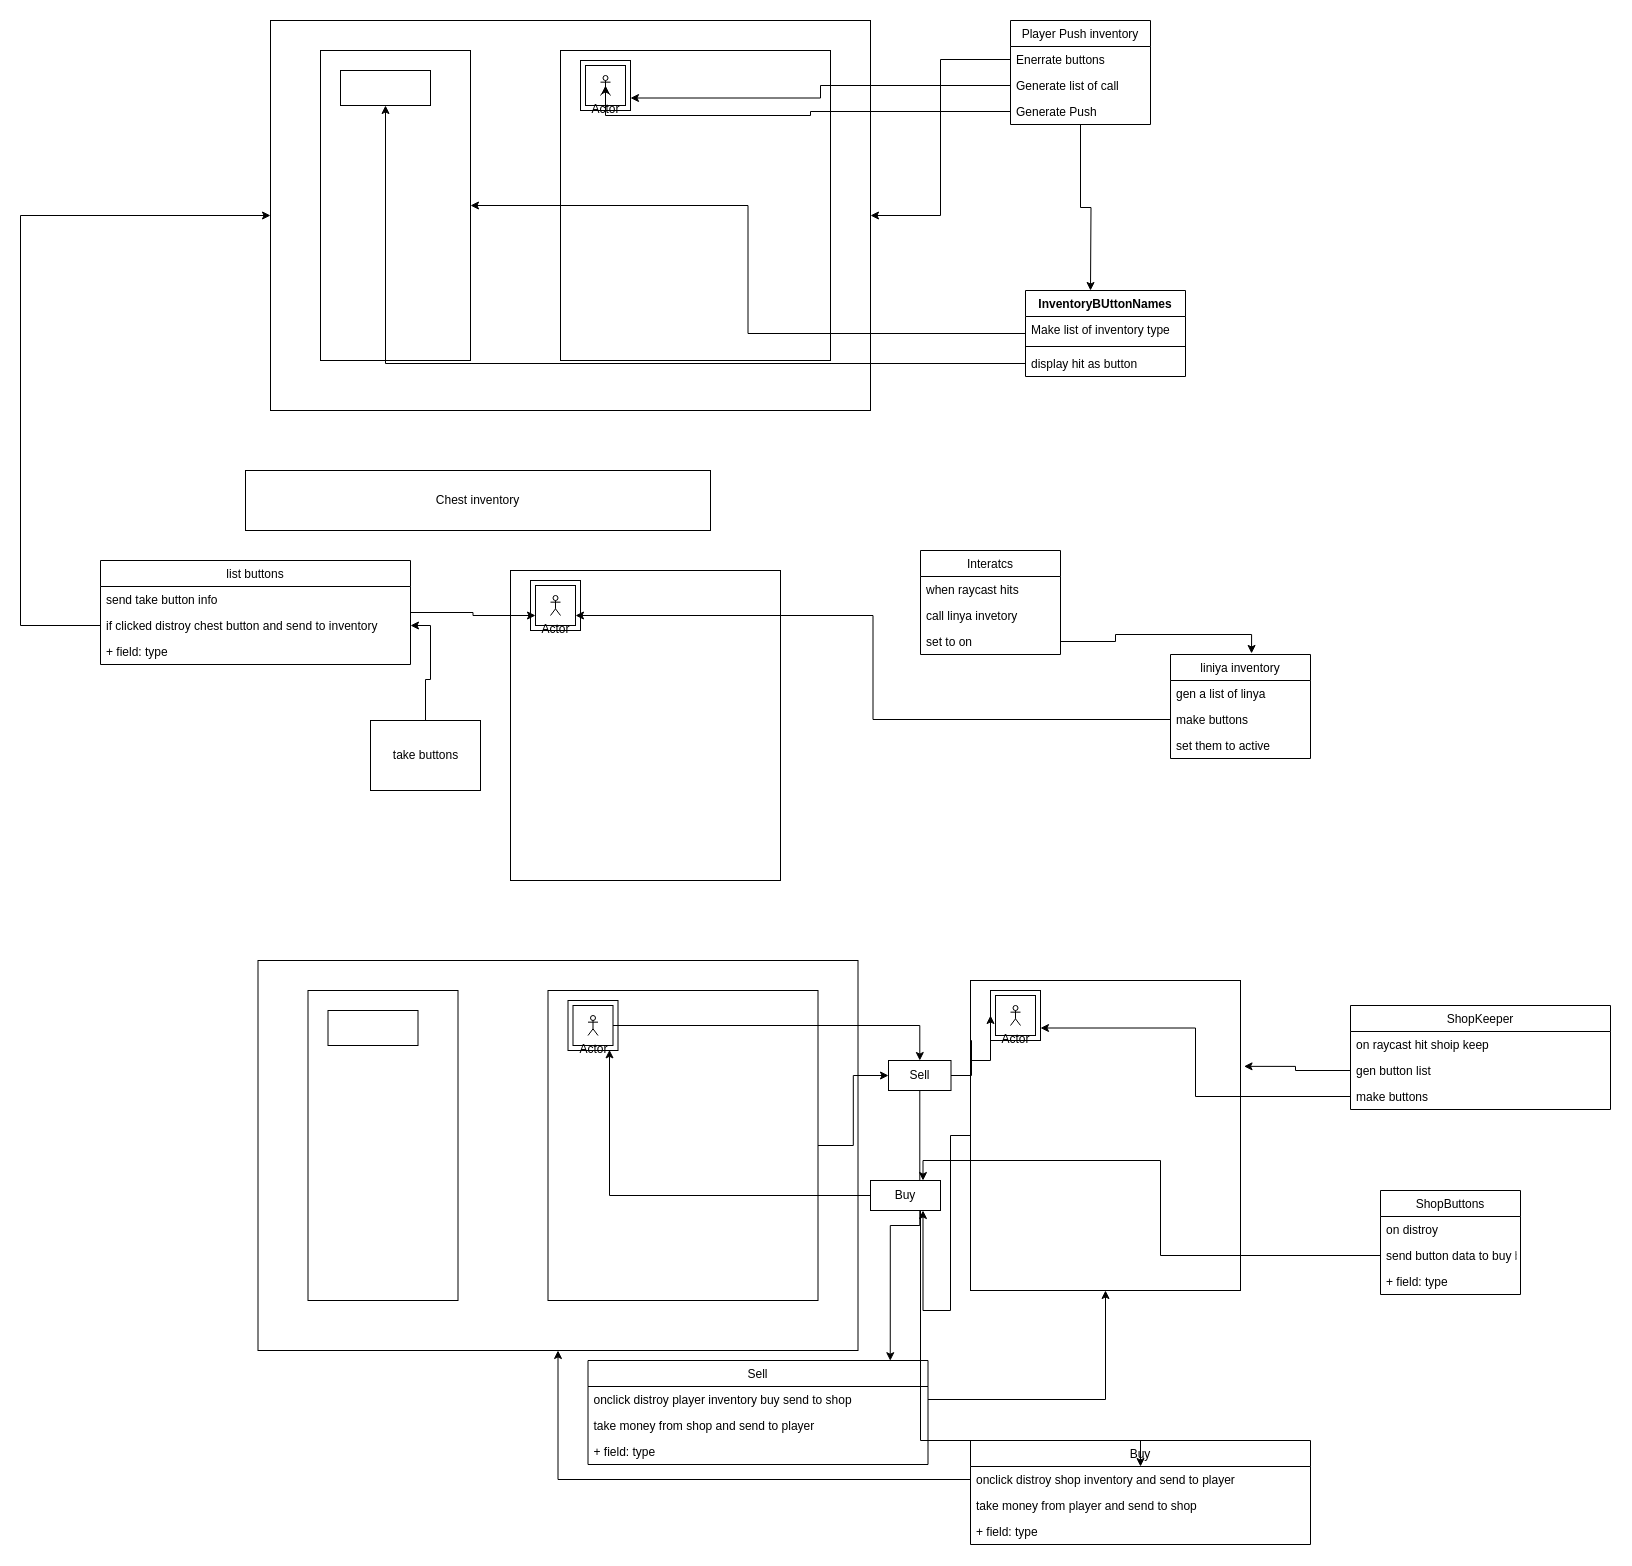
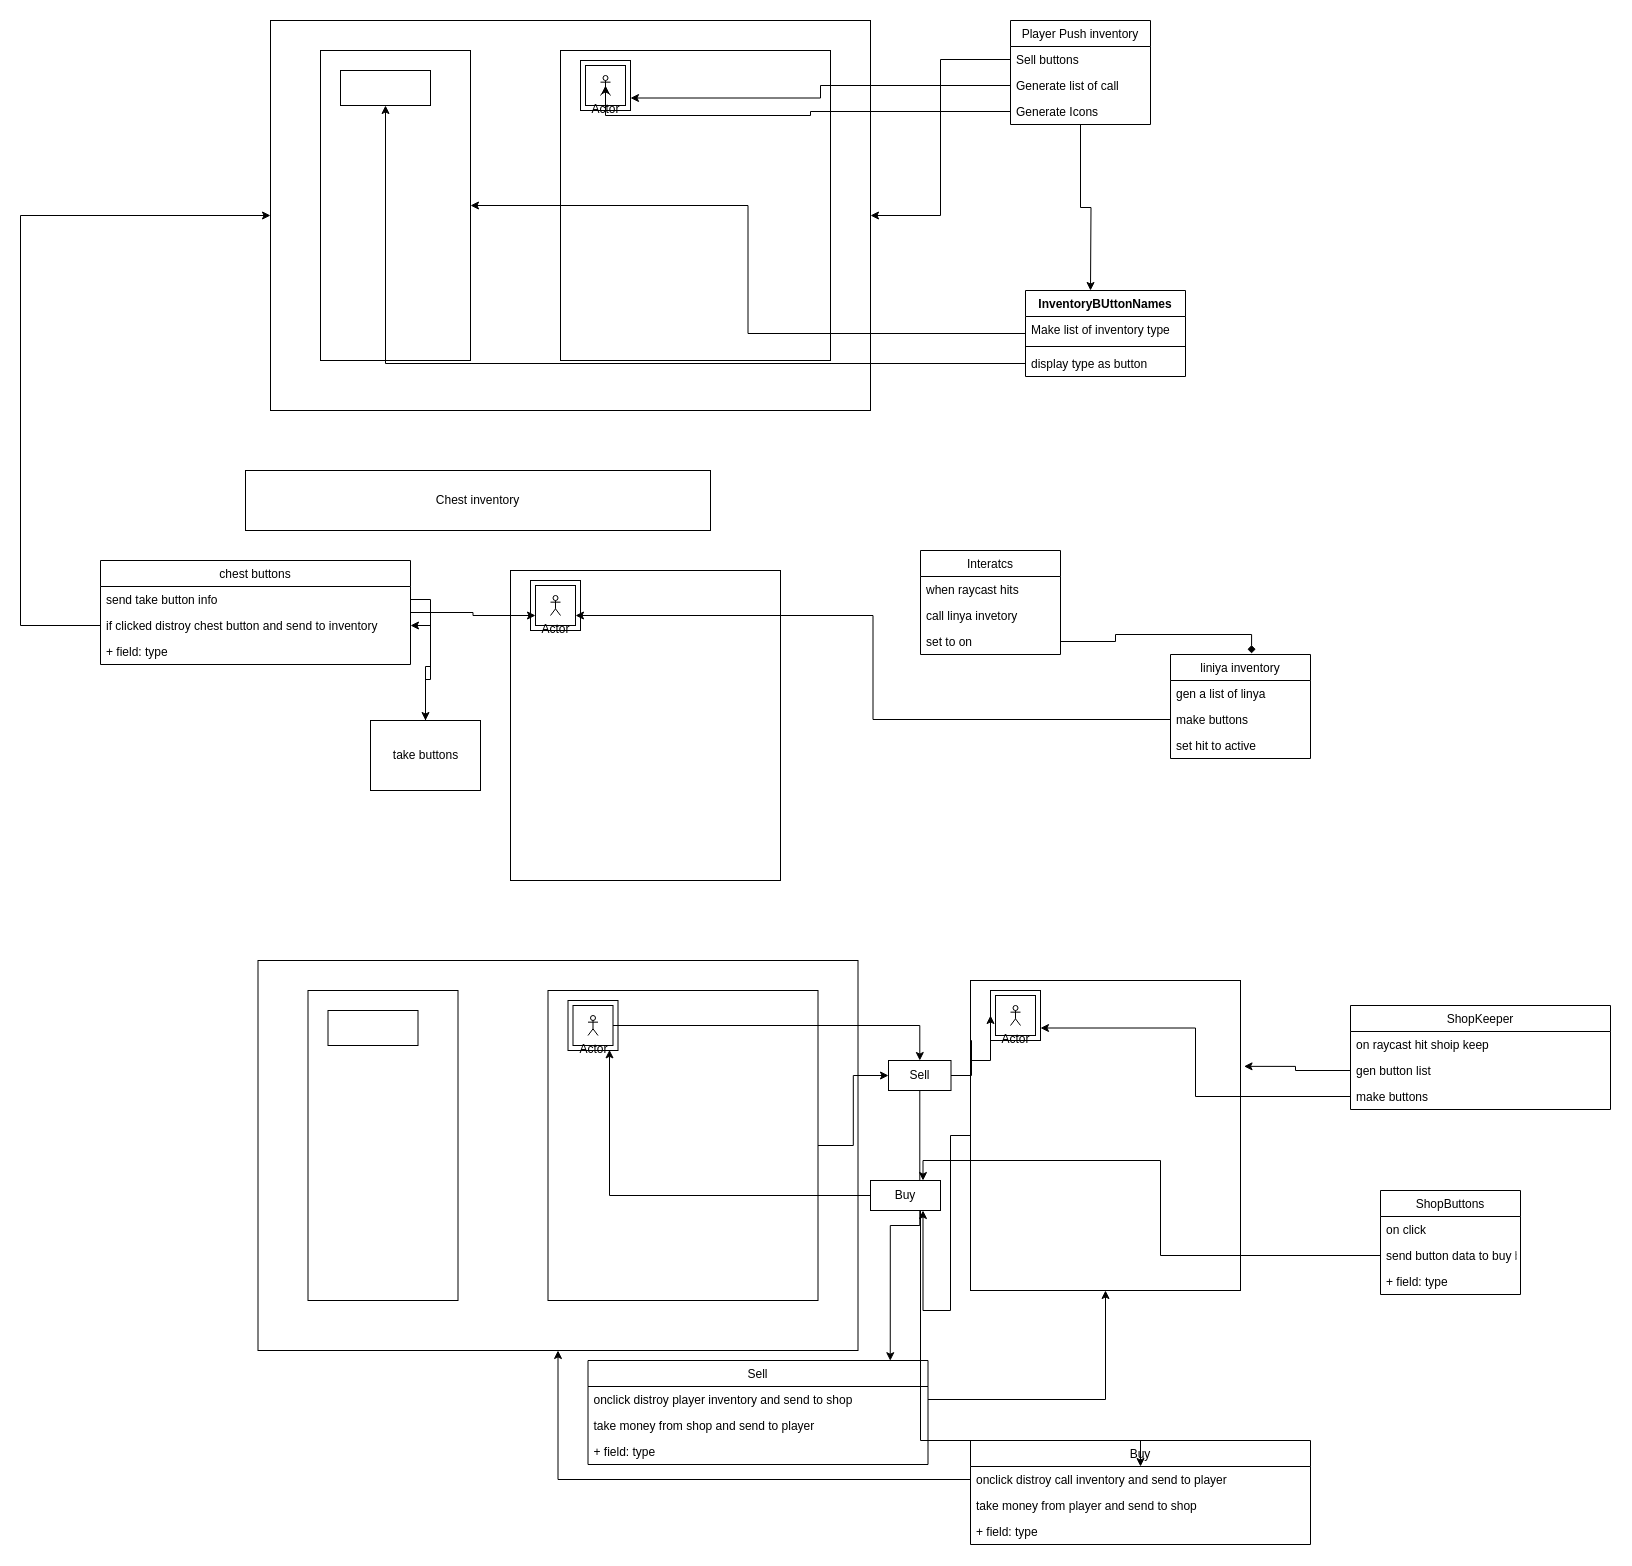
node "Enerrate buttons": label "Enerrate buttons" -> "Sell buttons"
node "Generate Push": label "Generate Push" -> "Generate Icons"
node "display hit as button": label "display hit as button" -> "display type as button"
node "list buttons": label "list buttons" -> "chest buttons"
edge "send take button info" -> "take buttons": added
edge "set to on" -> "liniya inventory": arrowhead classic -> diamond
node "set them to active": label "set them to active" -> "set hit to active"
node "on distroy": label "on distroy" -> "on click"
node "onclick distroy player inventory buy send to shop": label "onclick distroy player inventory buy send to shop" -> "onclick distroy player inventory and send to shop"
node "onclick distroy shop inventory and send to player": label "onclick distroy shop inventory and send to player" -> "onclick distroy call inventory and send to player"
